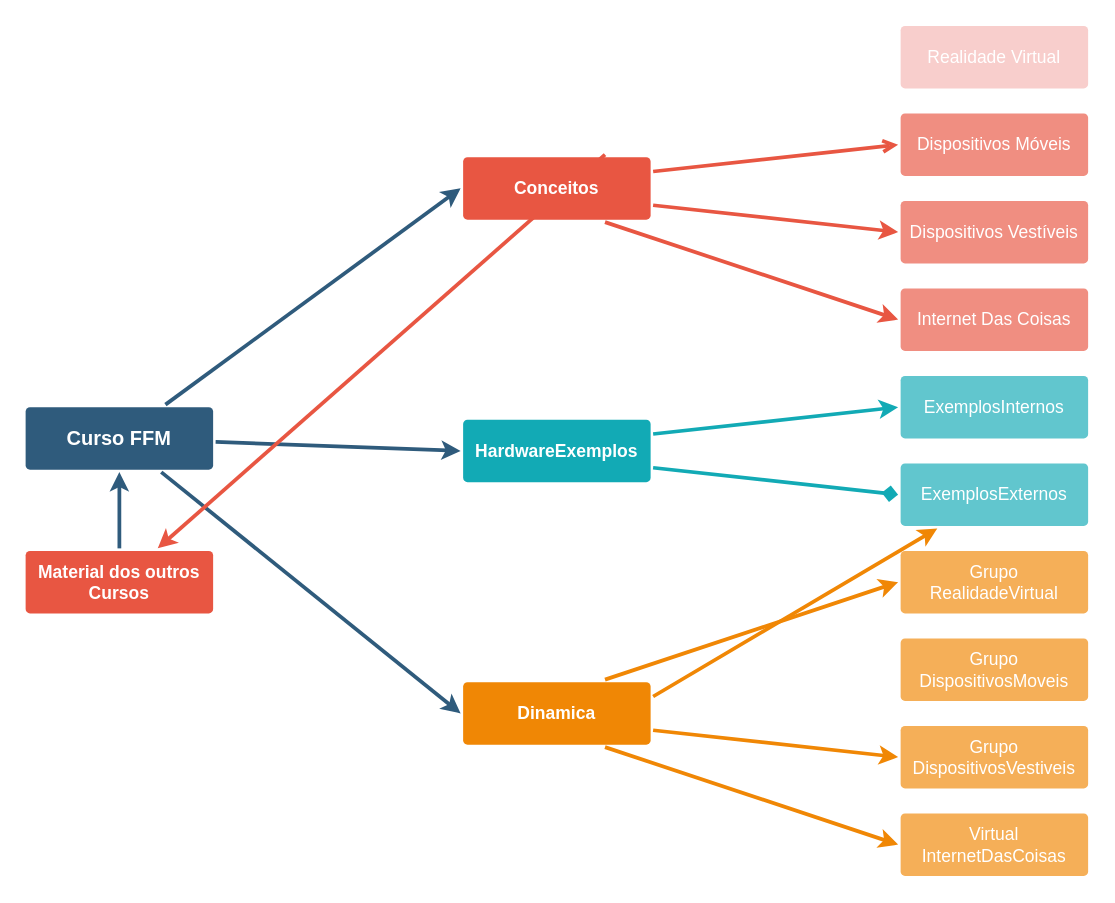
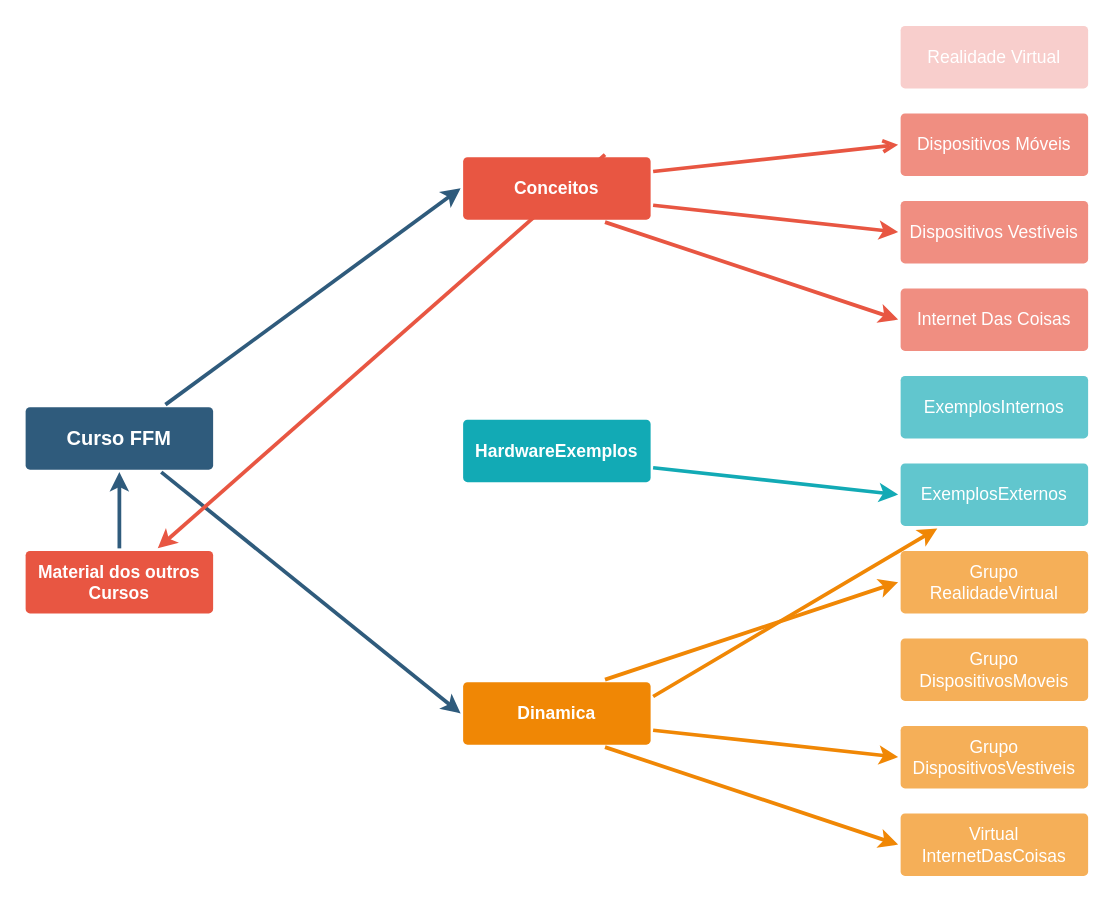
edge "HardwareExemplos" -> "ExemplosInternos": removed
edge "Curso FFM" -> "HardwareExemplos": removed
edge "HardwareExemplos" -> "ExemplosExternos": arrowhead diamond -> classic
